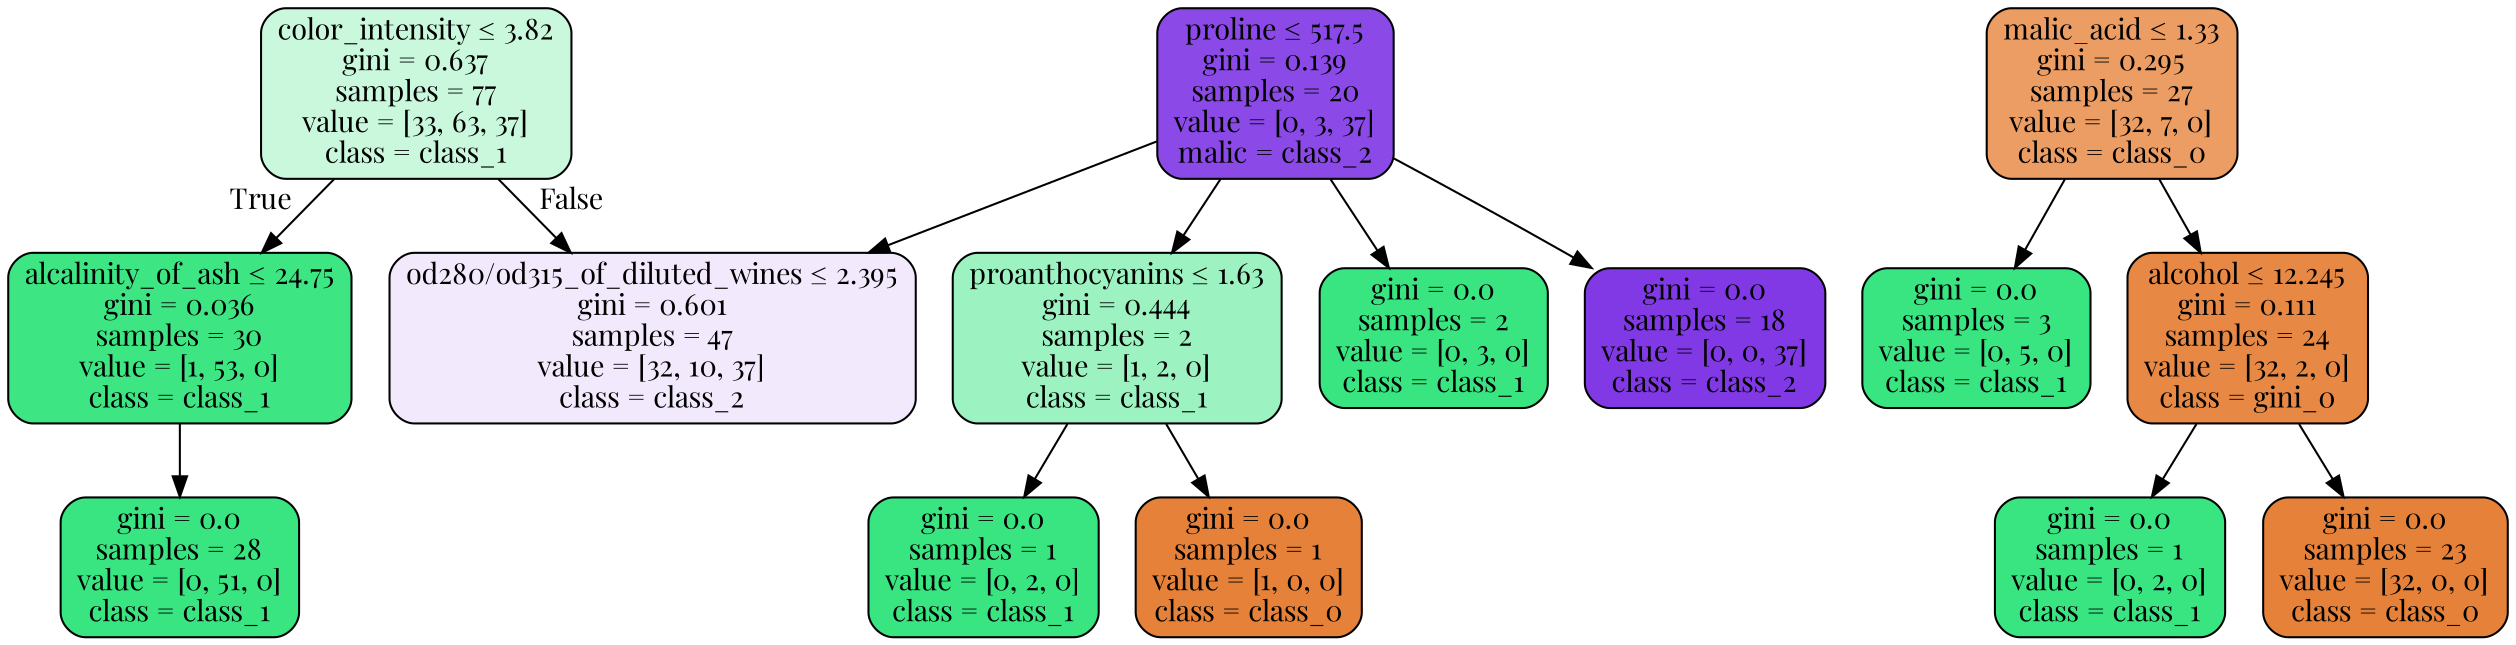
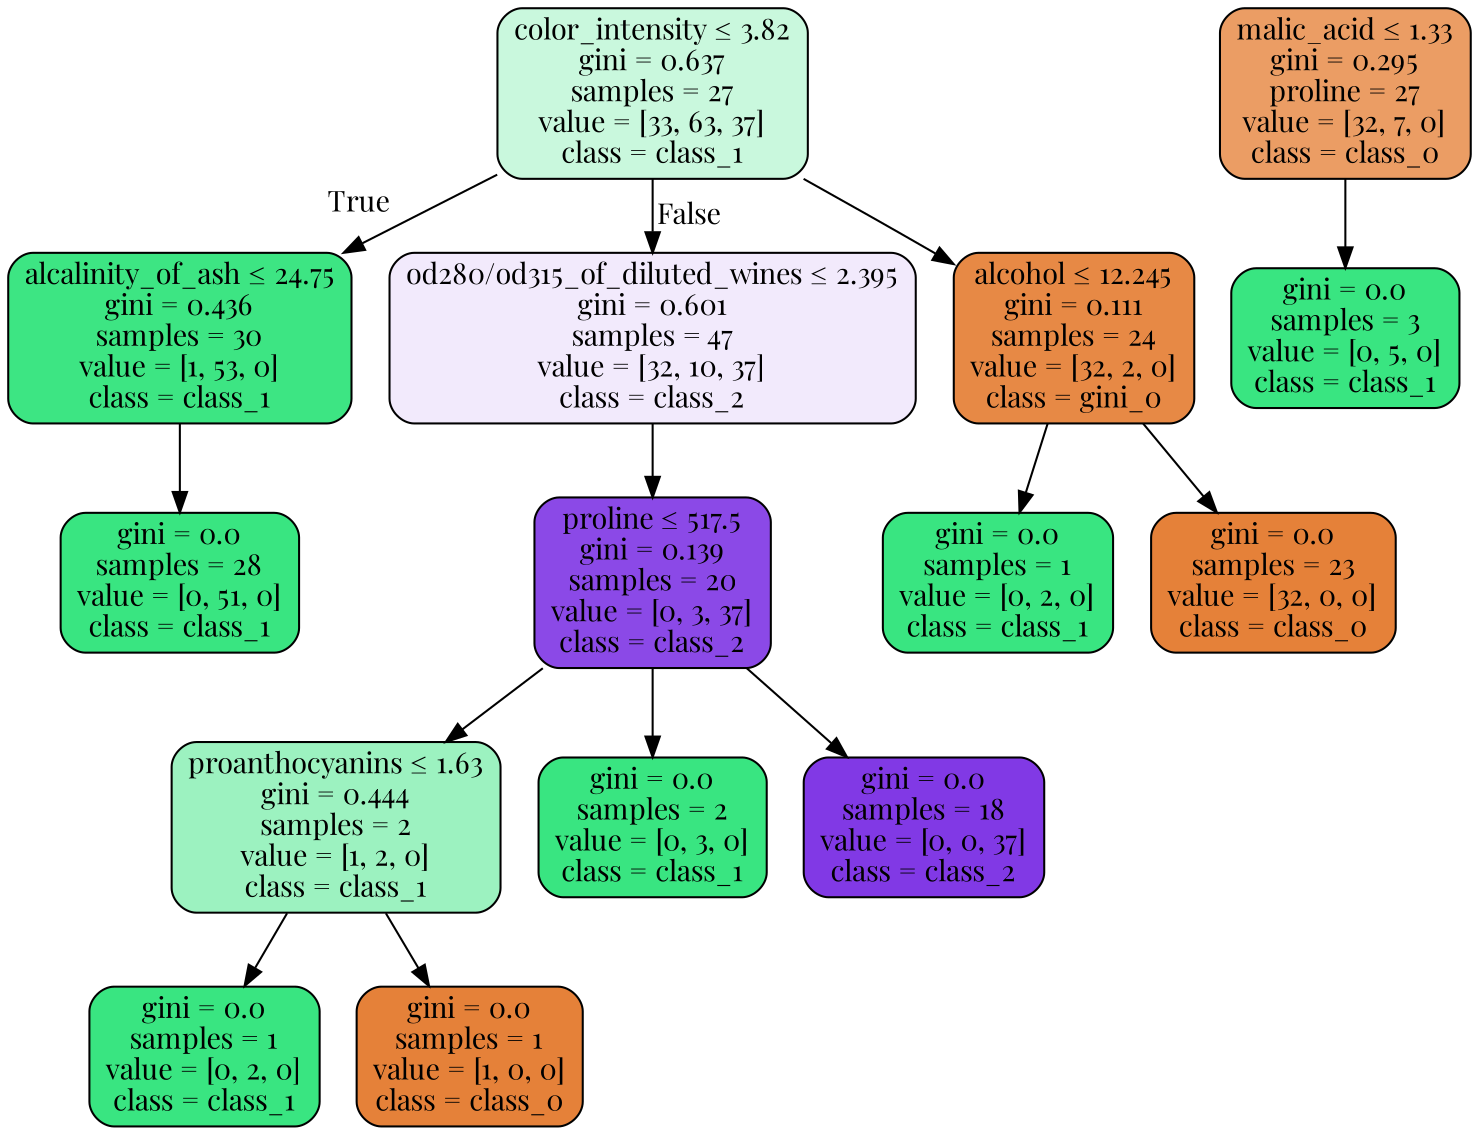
node "color_intensity ≤ 3.82": text "samples = 77" -> "samples = 27"
node "malic_acid ≤ 1.33": text "samples = 27" -> "proline = 27"
node "proline ≤ 517.5": text "malic = class_2" -> "class = class_2"
edge "proline ≤ 517.5" -> "od280/od315_of_diluted_wines ≤ 2.395": reversed
edge "malic_acid ≤ 1.33" -> "alcohol ≤ 12.245": now "color_intensity ≤ 3.82" -> "alcohol ≤ 12.245"
node "alcalinity_of_ash ≤ 24.75": text "gini = 0.036" -> "gini = 0.436"
